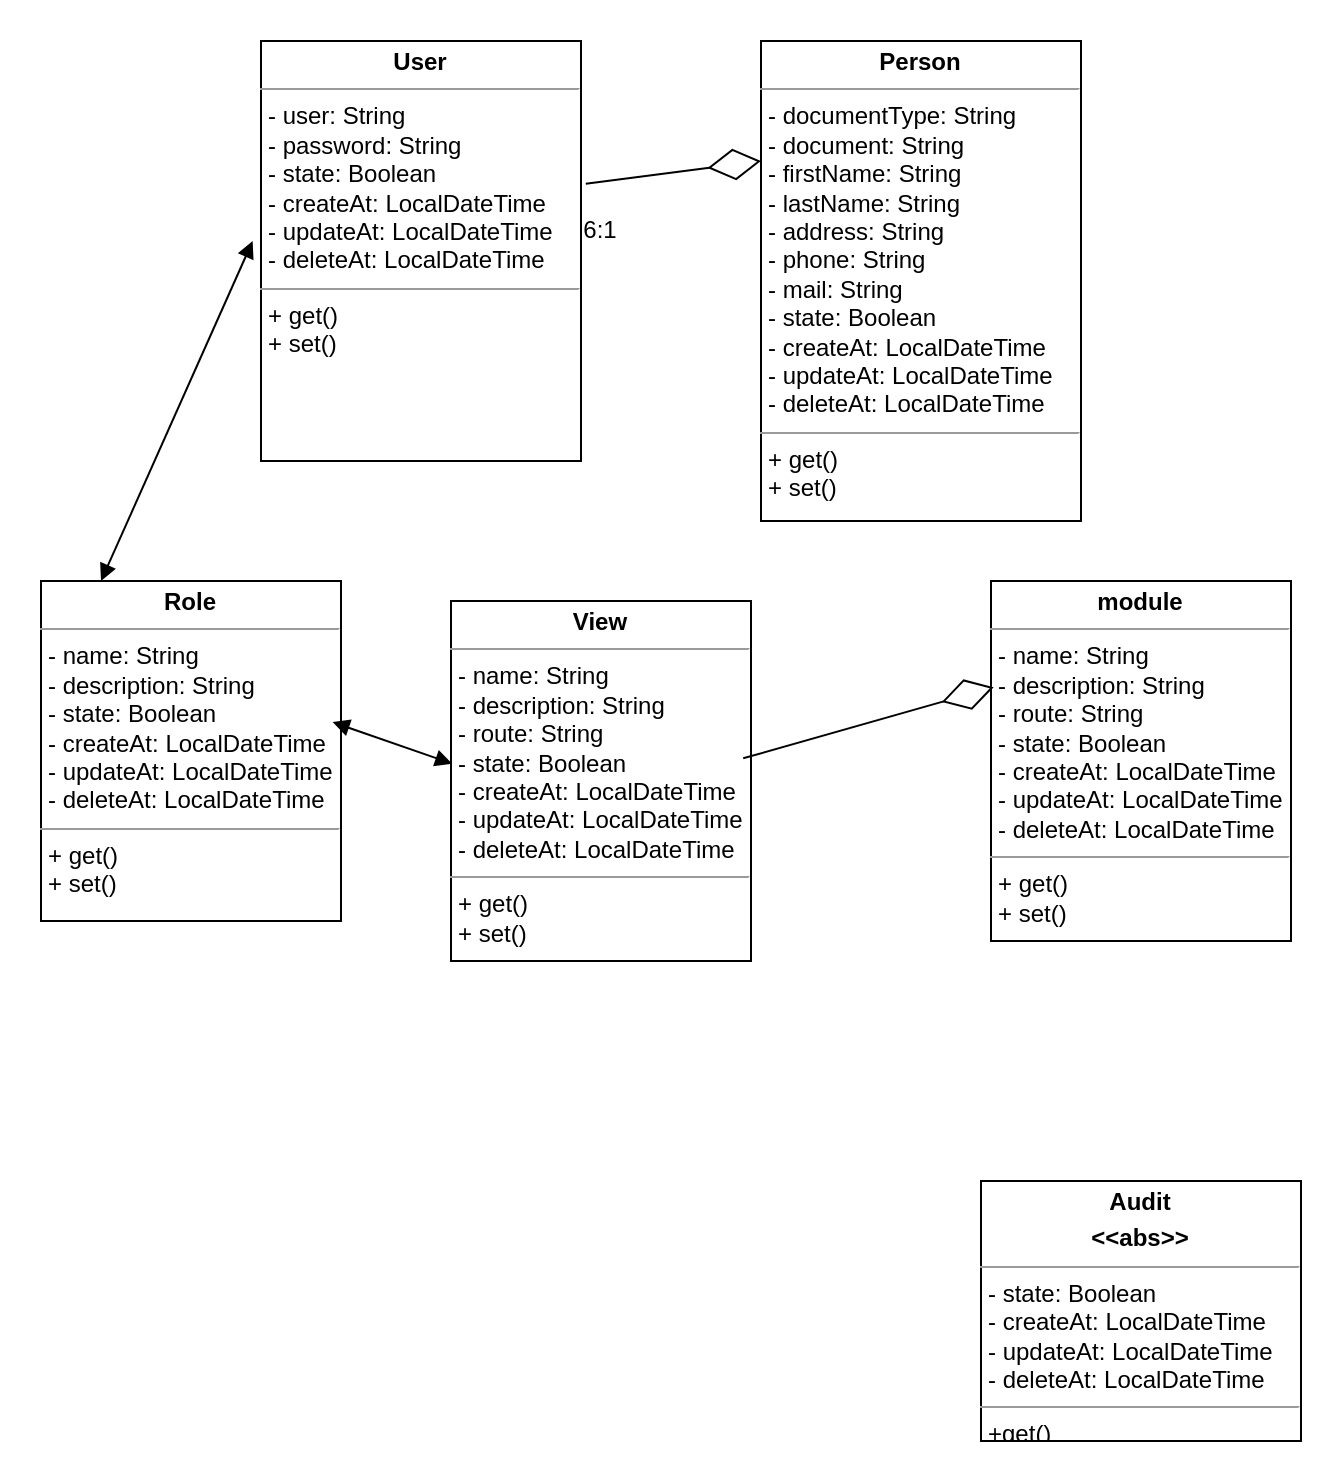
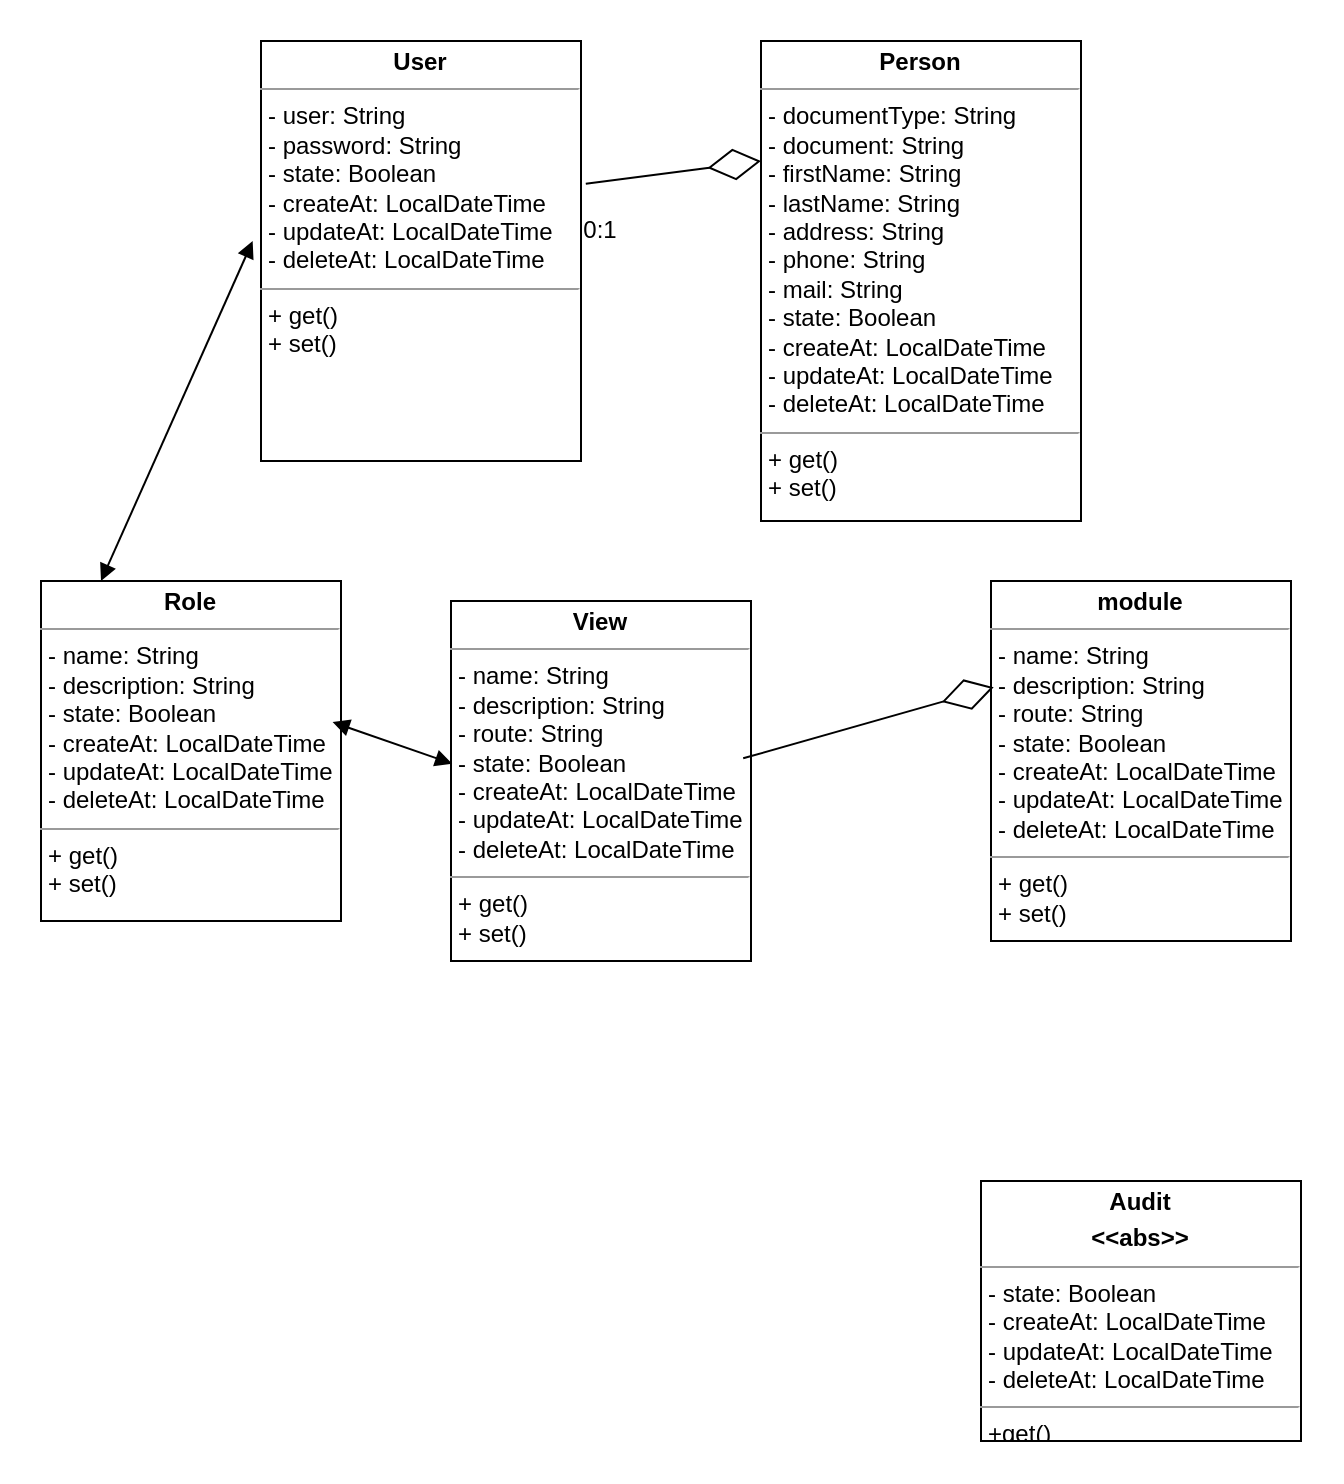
node "6:1": label "6:1" -> "0:1"
